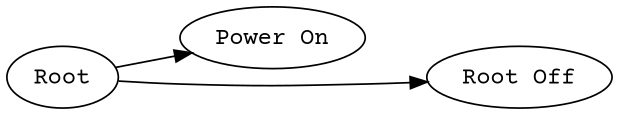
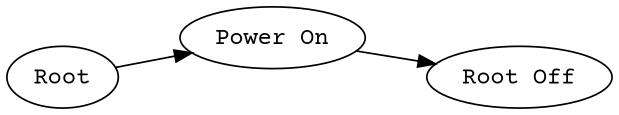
edge "Root" -> "Root Off": now "Power On" -> "Root Off"
